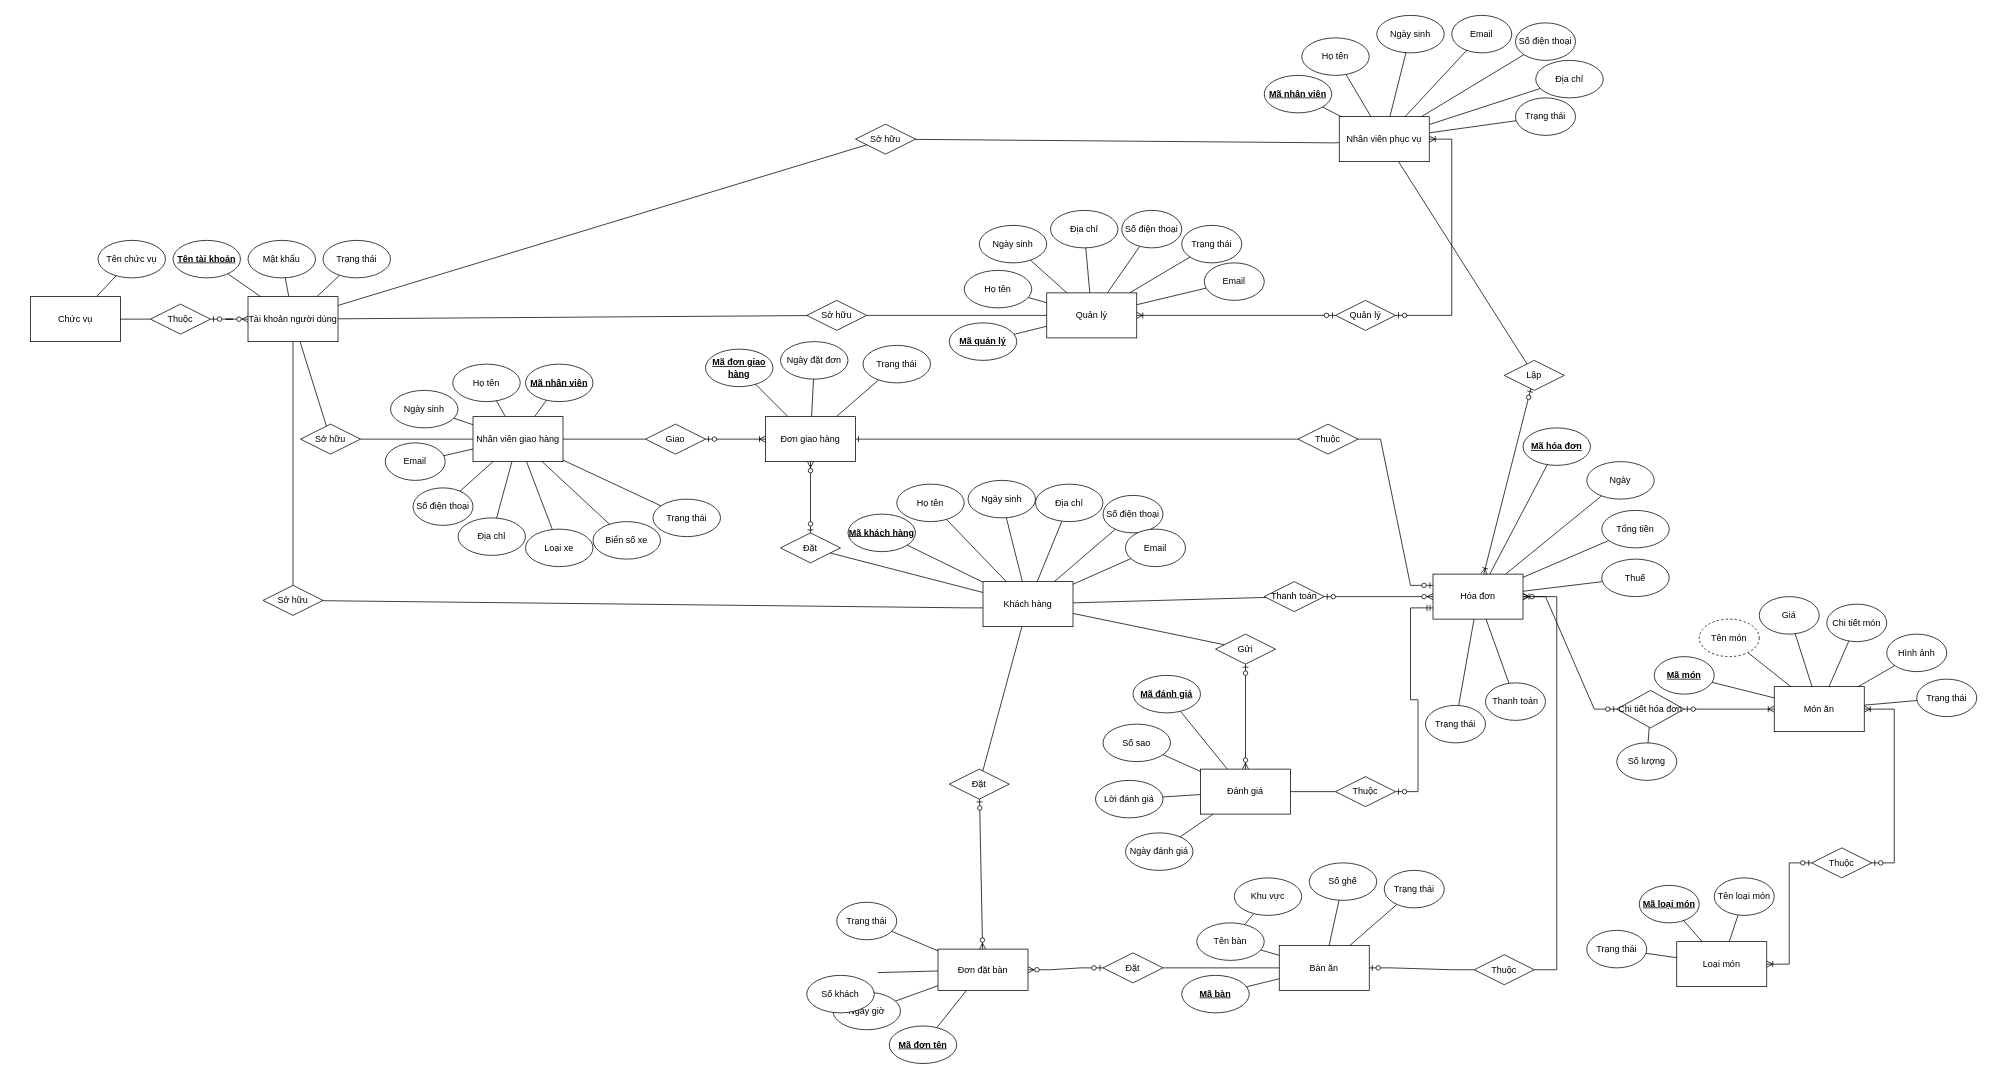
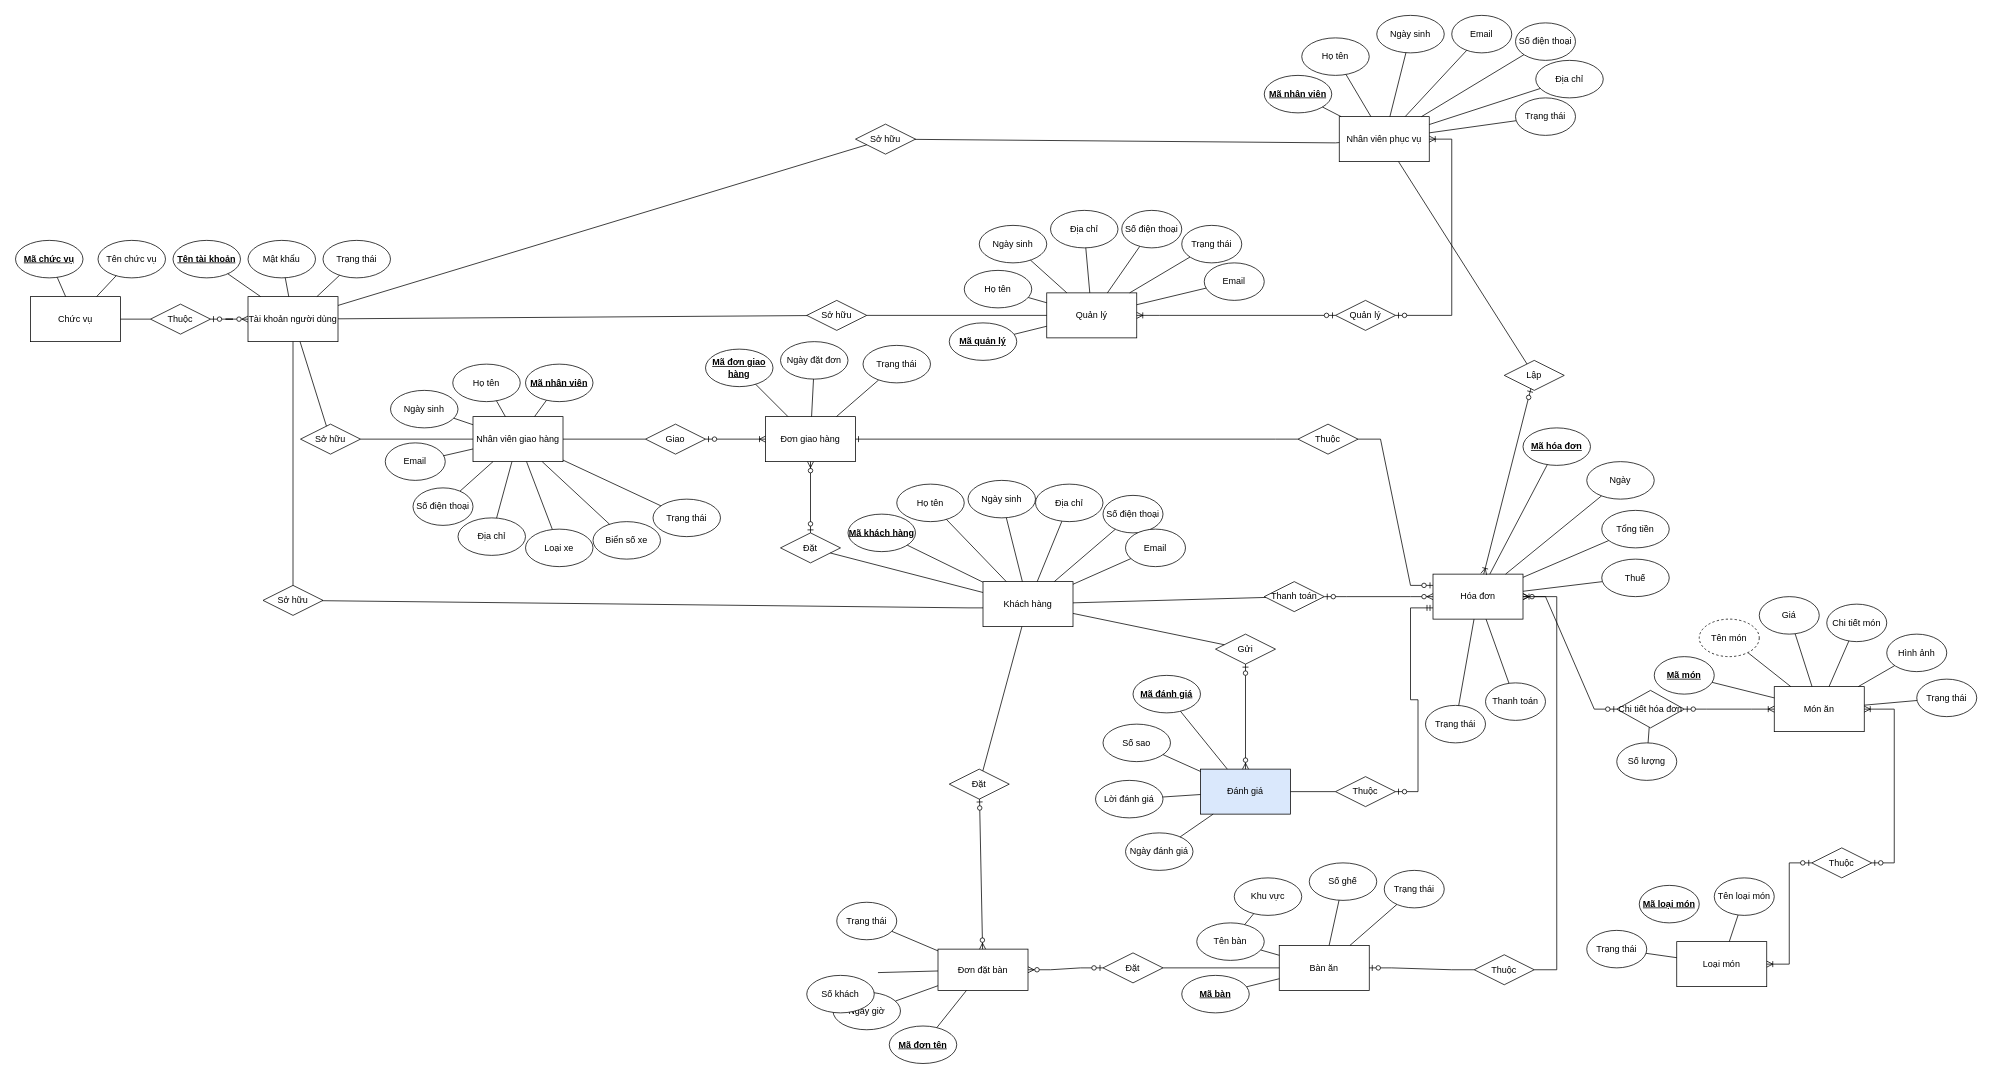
node "Mã chức vụ": added
edge "Mã chức vụ" -- "Chức vụ": added
node "Đánh giá": fillcolor #ffffff -> #dae8fc
edge "Mã loại món" -- "Loại món": removed
